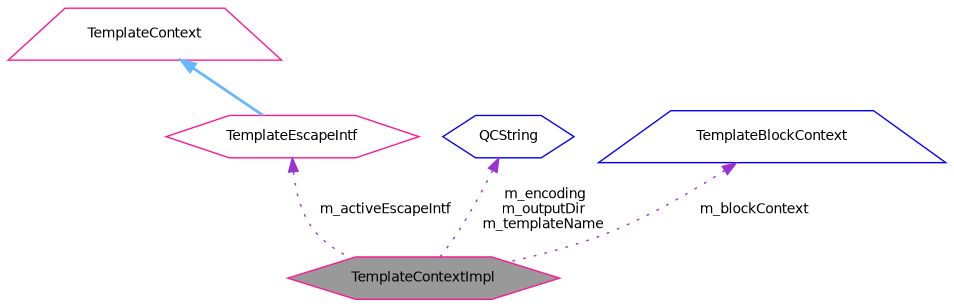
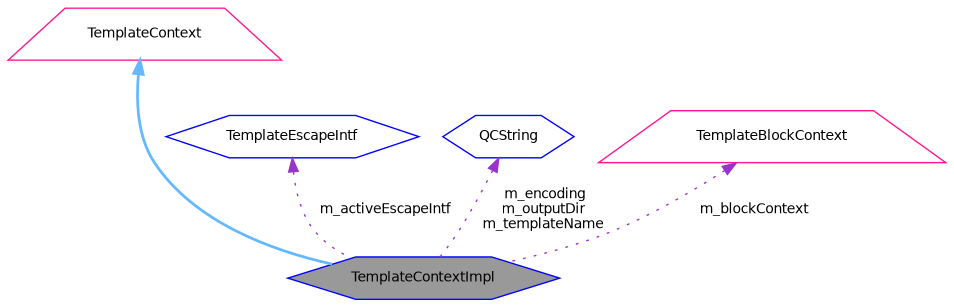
edge "TemplateEscapeIntf" -> "TemplateContext": now "TemplateContextImpl" -> "TemplateContext"
node "TemplateEscapeIntf": color deeppink -> blue
node "TemplateBlockContext": color blue -> deeppink
node "TemplateContextImpl": color deeppink -> blue
